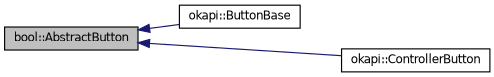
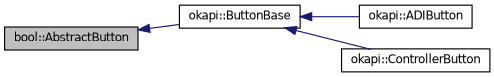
node "okapi::ADIButton": added
edge "okapi::ControllerButton" -> "bool::AbstractButton": now "okapi::ControllerButton" -> "okapi::ButtonBase"
